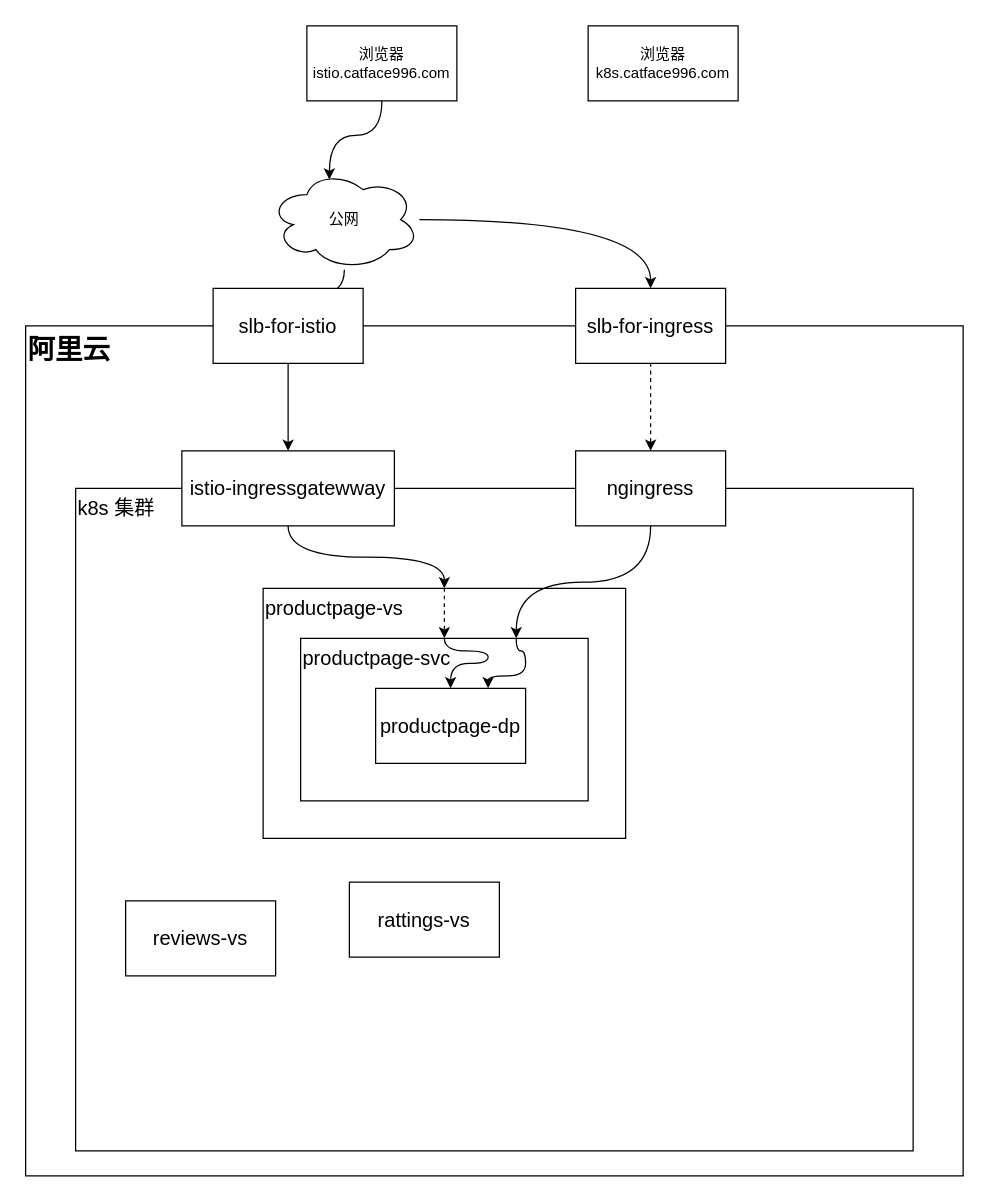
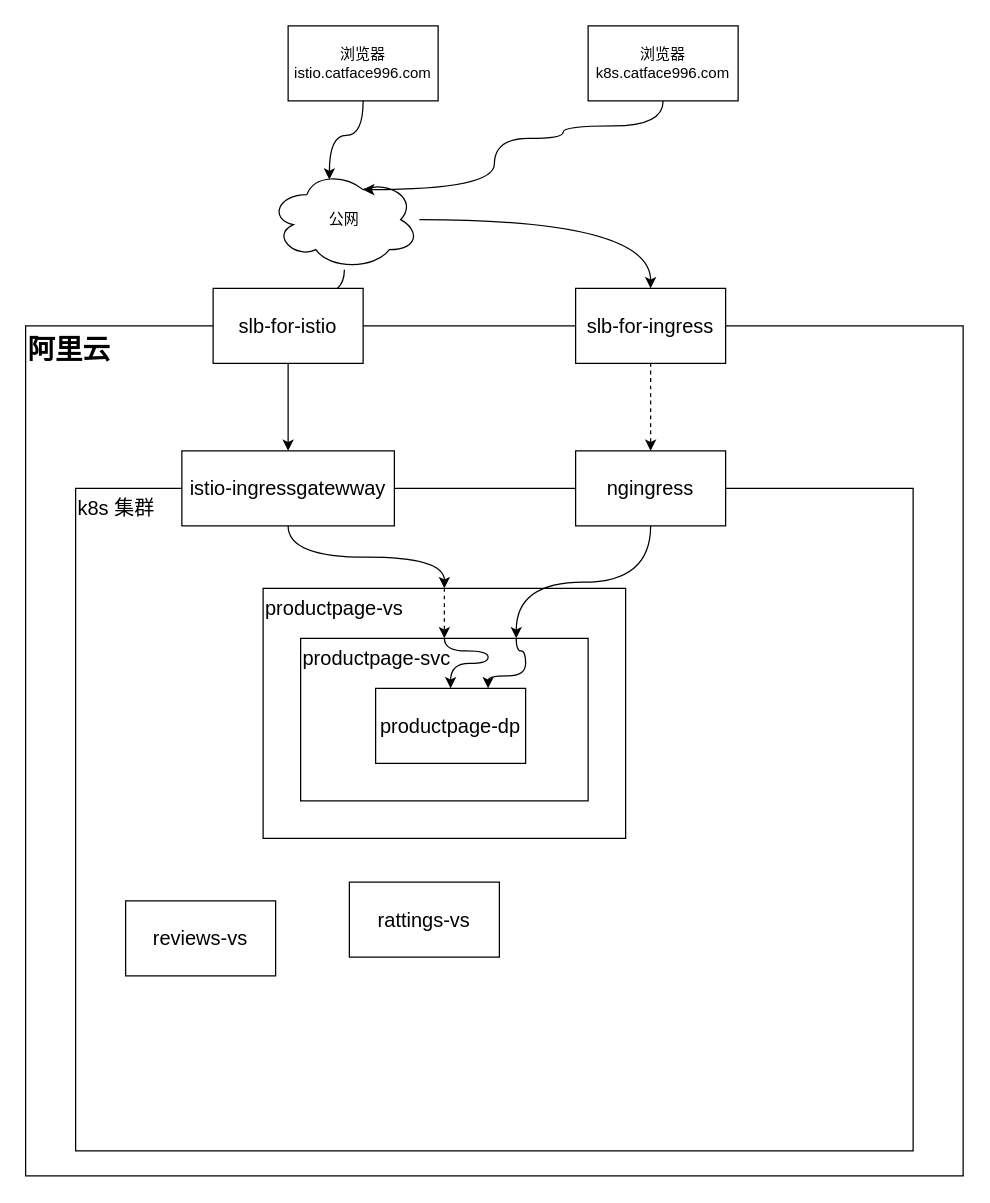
node "浏览器 istio.catface996.com": moved (382, 63) -> (363, 63)
edge "浏览器 k8s.catface996.com" -> "公网": added
